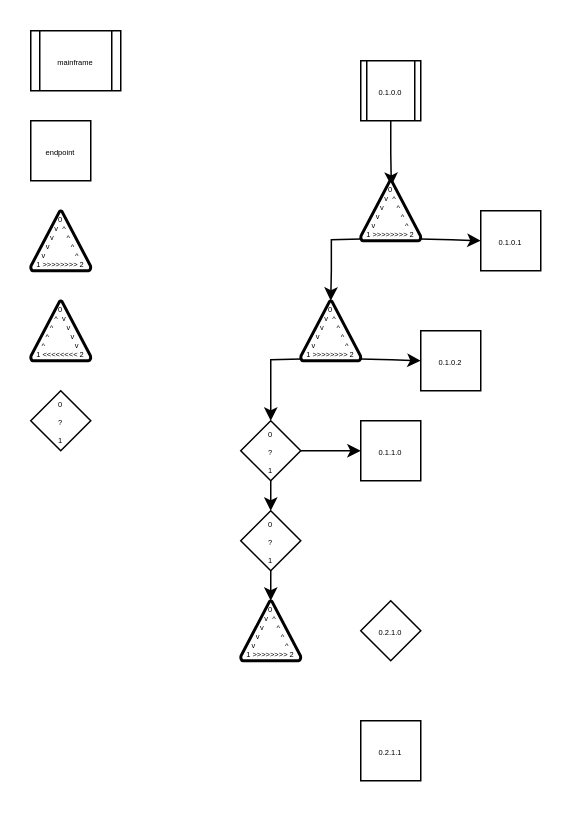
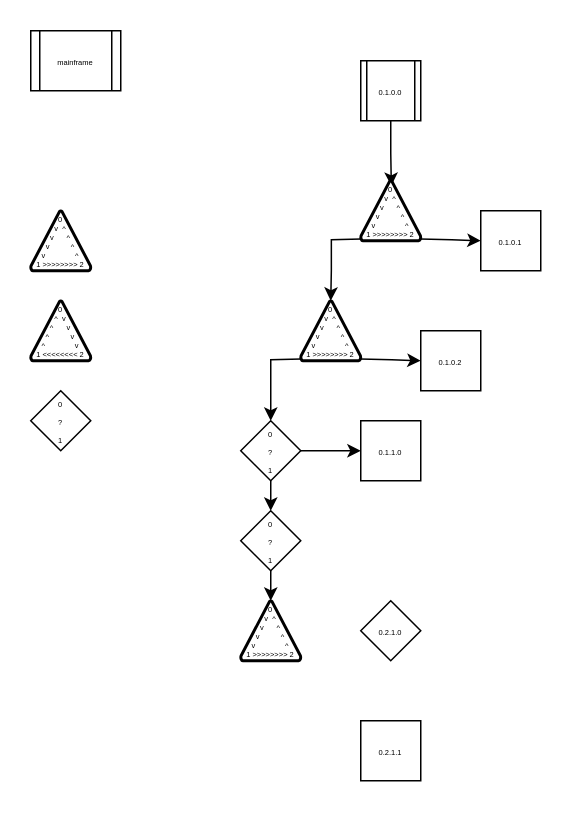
node "endpoint": removed
